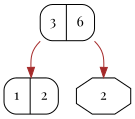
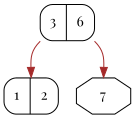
node "2": label "2" -> "7"
